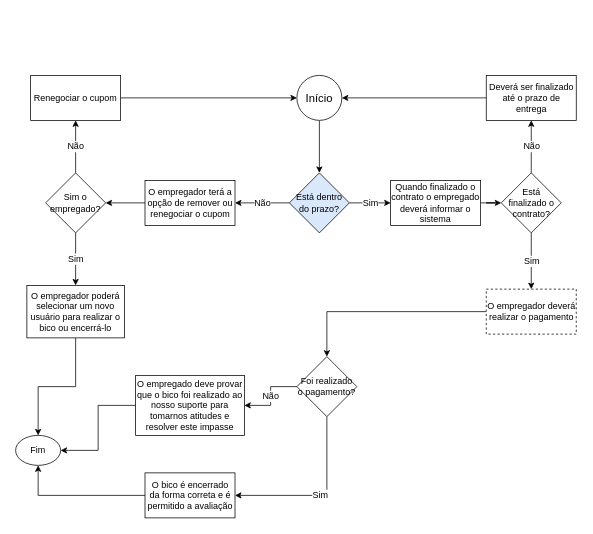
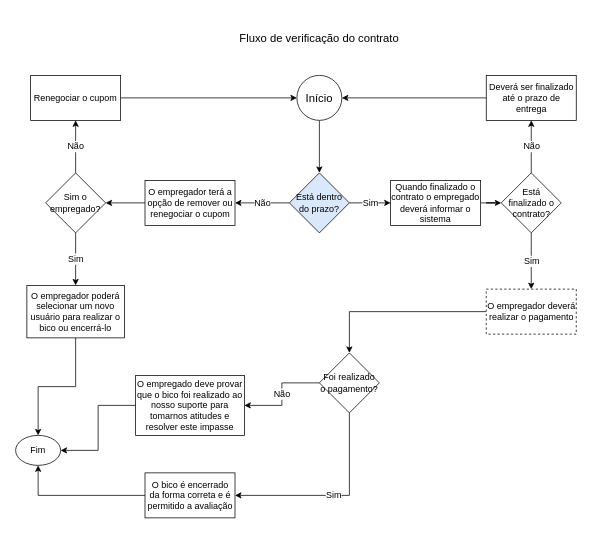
node "Fluxo de verificação do contrato": added
node "Foi realizado o pagamento?": moved (327, 387) -> (349, 383)
